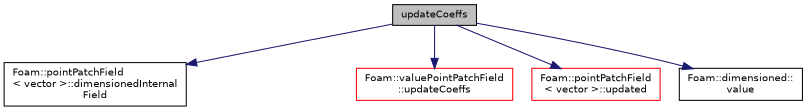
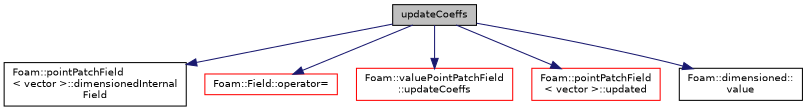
node "Foam::Field::operator=": added
